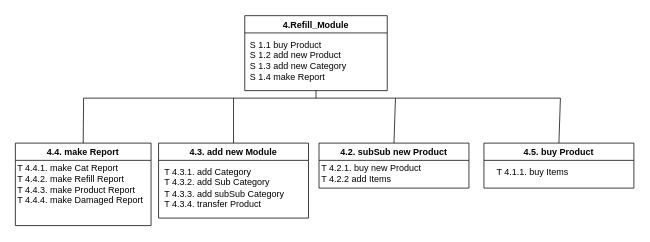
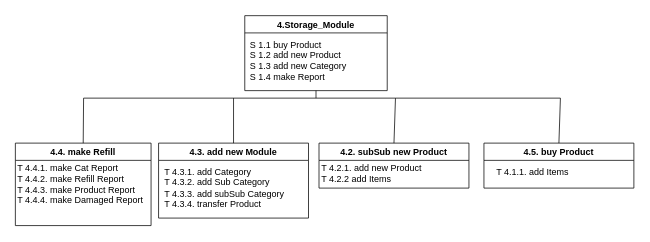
node "4.Refill_Module": label "4.Refill_Module" -> "4.Storage_Module"
node "4.4. make Report": label "4.4. make Report" -> "4.4. make Refill"
node "T 4.1.1. buy Items": label "T 4.1.1. buy Items" -> "T 4.1.1. add Items"
node "T 4.2.1. buy new Product T 4.2.2 add Items": label "T 4.2.1. buy new Product T 4.2.2 add Items" -> "T 4.2.1. add new Product T 4.2.2 add Items"
